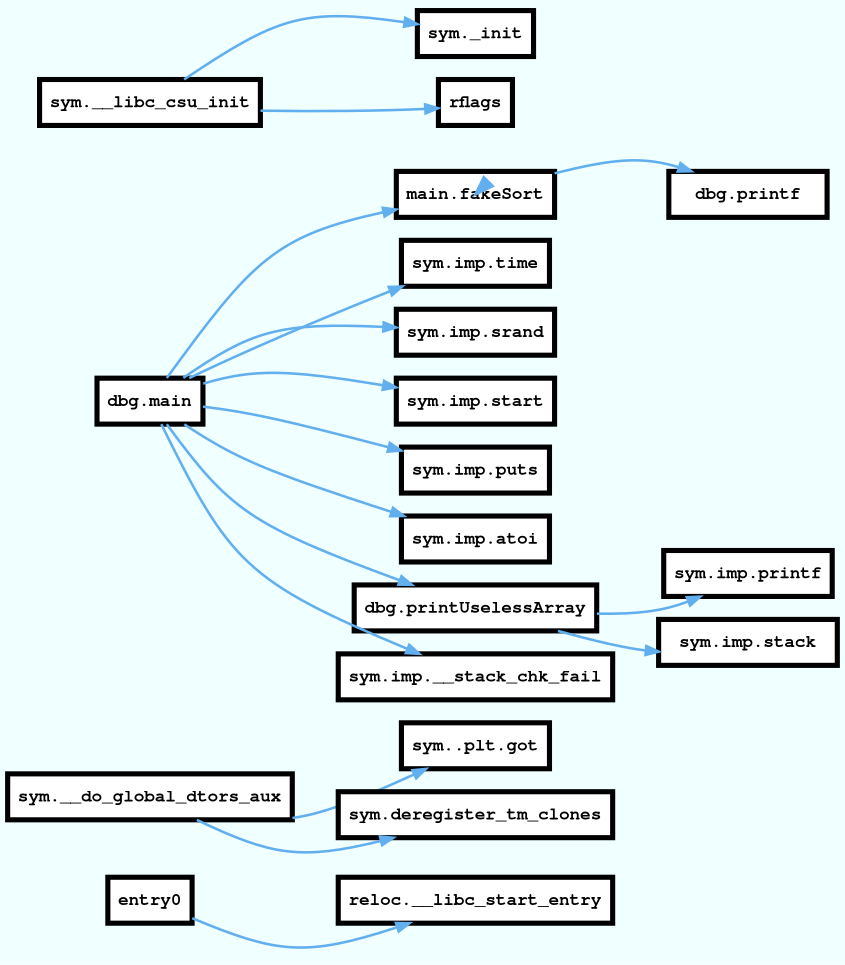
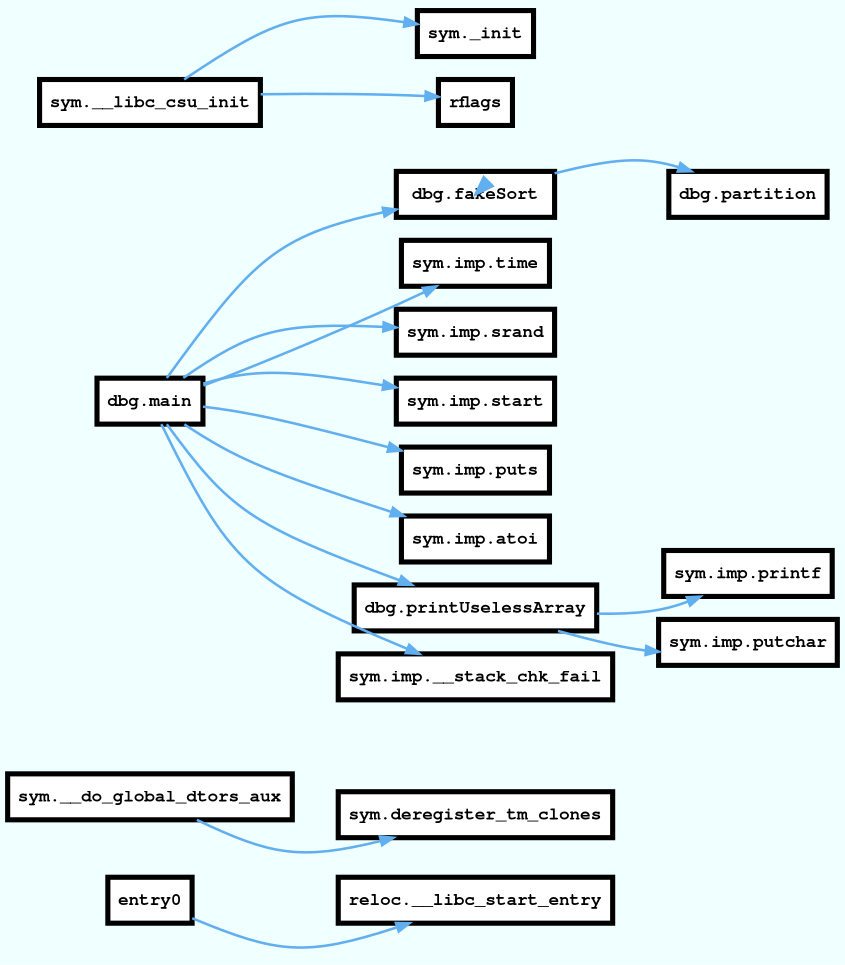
edge "rflags" -> "sym.__libc_csu_init": reversed
node "main.fakeSort": label "main.fakeSort" -> "dbg.fakeSort"
node "dbg.printf": label "dbg.printf" -> "dbg.partition"
edge "dbg.main" -> "sym.imp.time": reversed
node "sym.imp.stack": label "sym.imp.stack" -> "sym.imp.putchar"
node "sym..plt.got": removed
